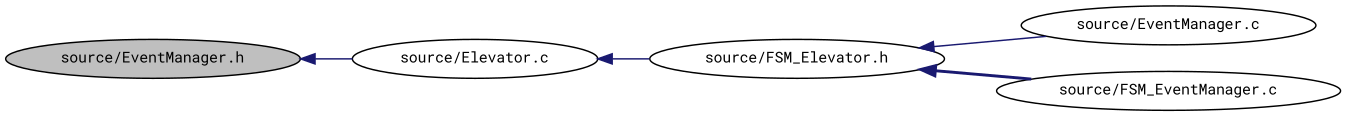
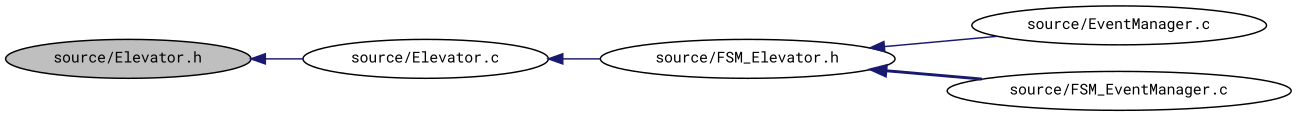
node "source/EventManager.h": label "source/EventManager.h" -> "source/Elevator.h"
